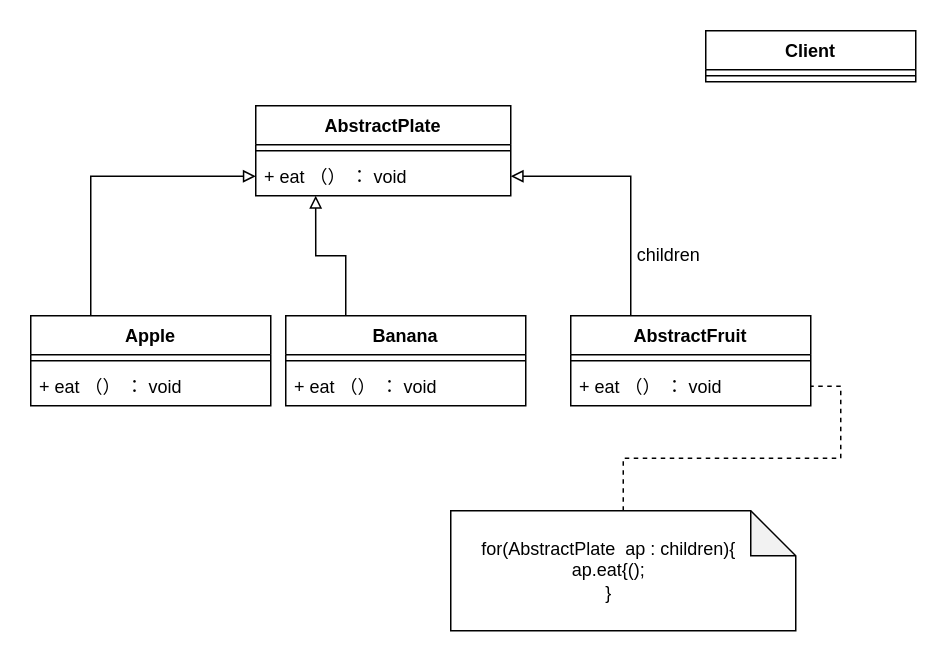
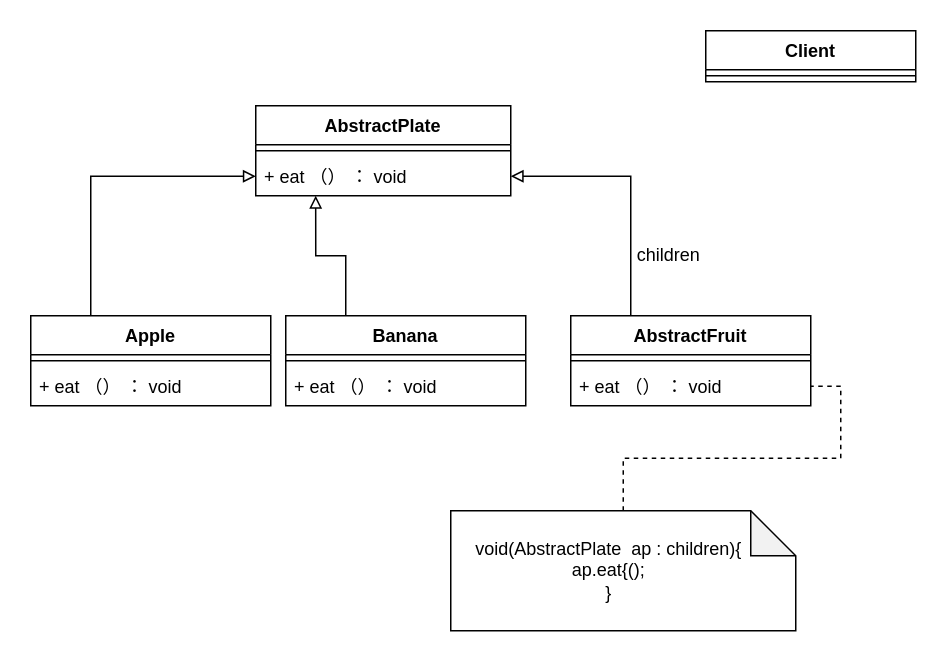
node "for(AbstractPlate ap : children){ ap.eat{(); }": label "for(AbstractPlate ap : children){ ap.eat{(); }" -> "void(AbstractPlate ap : children){ ap.eat{(); }"
